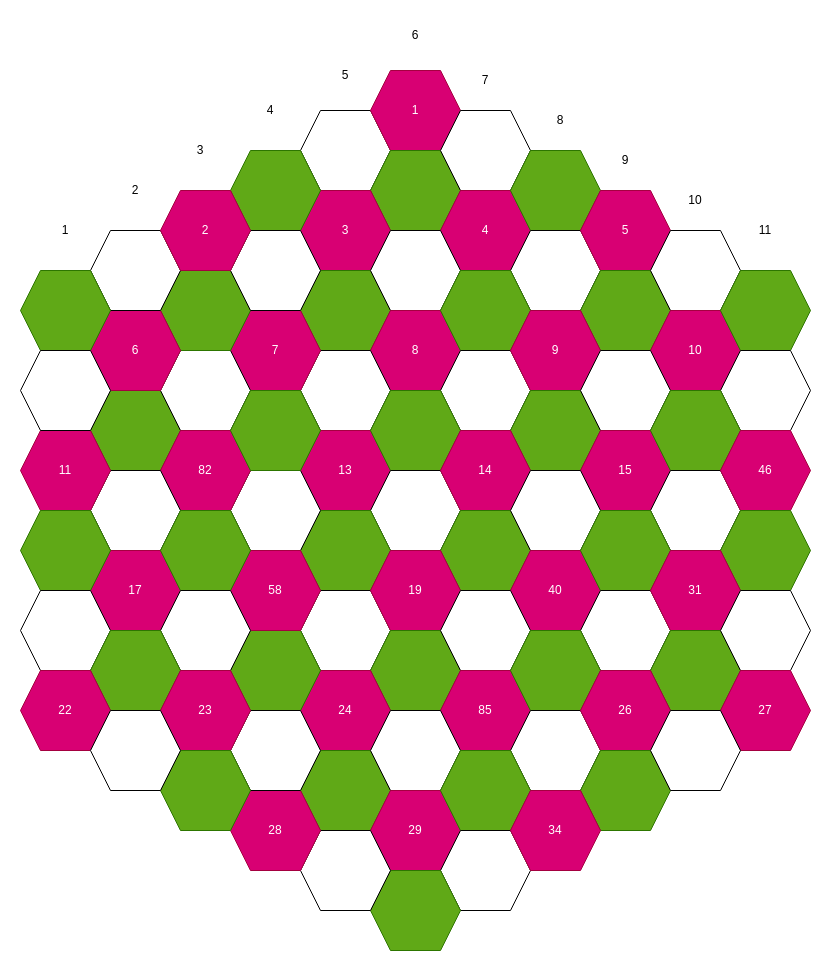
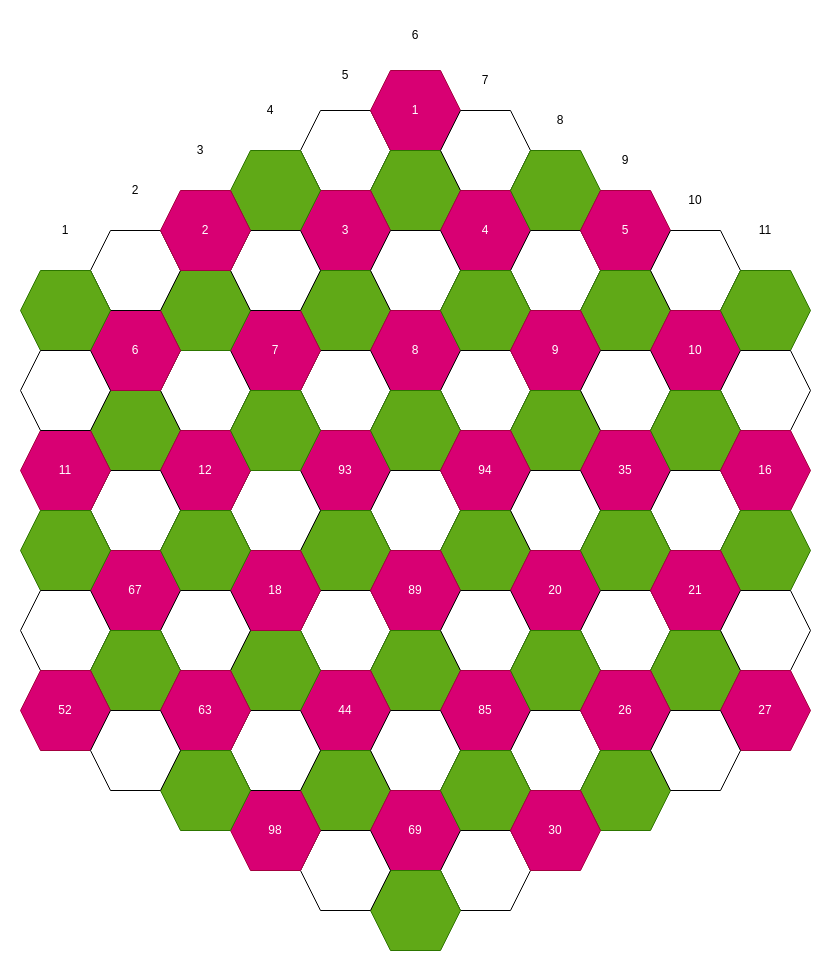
node "82": label "82" -> "12"
node "13": label "13" -> "93"
node "14": label "14" -> "94"
node "15": label "15" -> "35"
node "46": label "46" -> "16"
node "17": label "17" -> "67"
node "58": label "58" -> "18"
node "19": label "19" -> "89"
node "40": label "40" -> "20"
node "31": label "31" -> "21"
node "22": label "22" -> "52"
node "23": label "23" -> "63"
node "24": label "24" -> "44"
node "28": label "28" -> "98"
node "29": label "29" -> "69"
node "34": label "34" -> "30"
